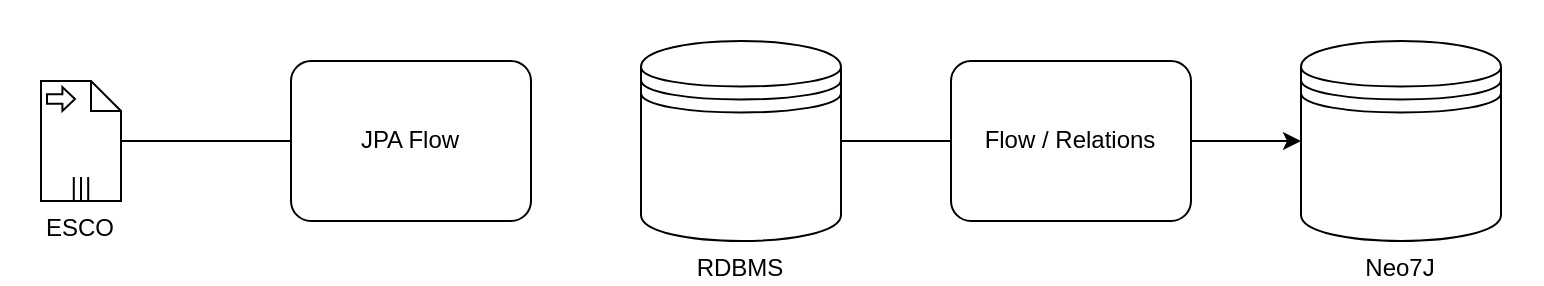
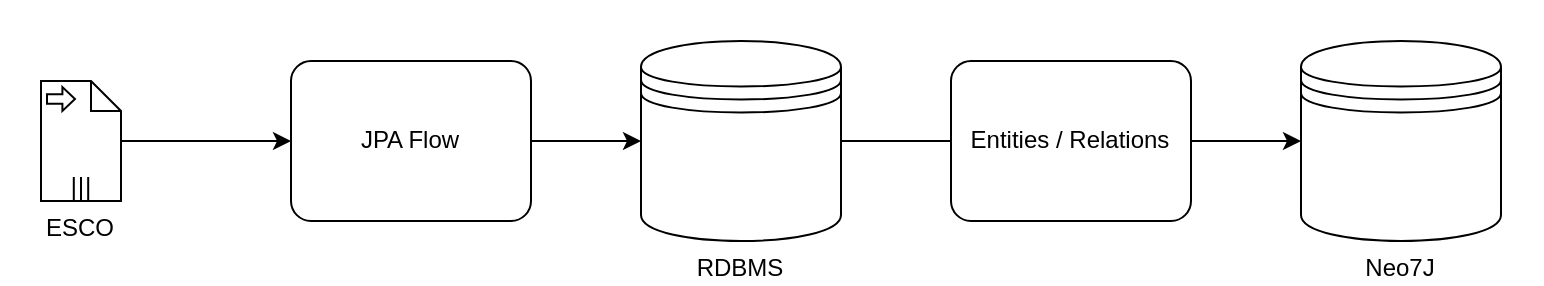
edge "ESCO" -- "JPA Flow": arrowhead none -> classic
edge "JPA Flow" -> "RDBMS": added
node "Flow / Relations": label "Flow / Relations" -> "Entities / Relations"
